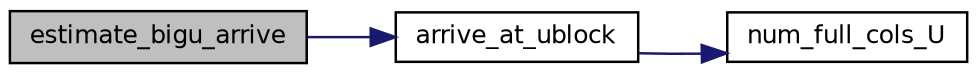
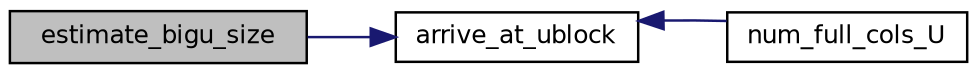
node "estimate_bigu_arrive": label "estimate_bigu_arrive" -> "estimate_bigu_size"
edge "arrive_at_ublock" -> "num_full_cols_U": reversed
